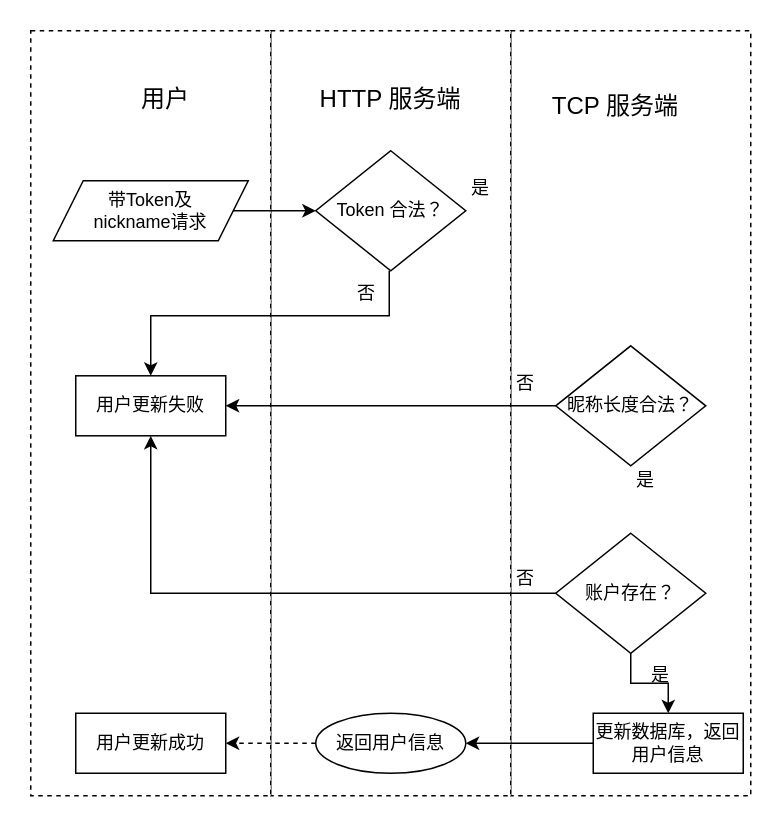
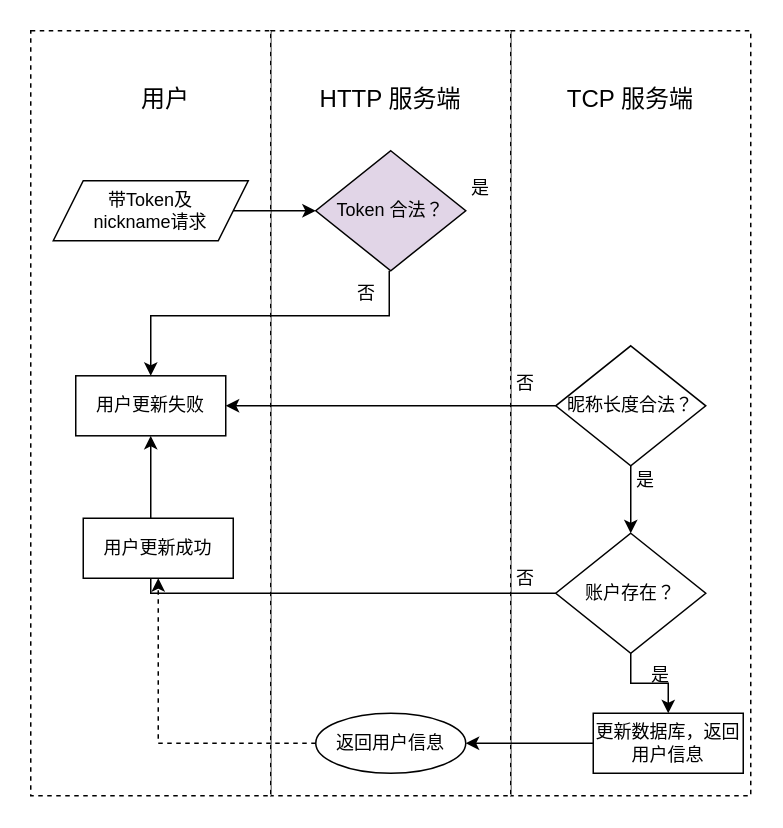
node "TCP 服务端": moved (616, 106) -> (631, 98)
node "Token 合法？": fillcolor #ffffff -> #e1d5e7
edge "昵称长度合法？" -> "账户存在？": added
node "用户更新成功": moved (151, 743) -> (158, 548)
